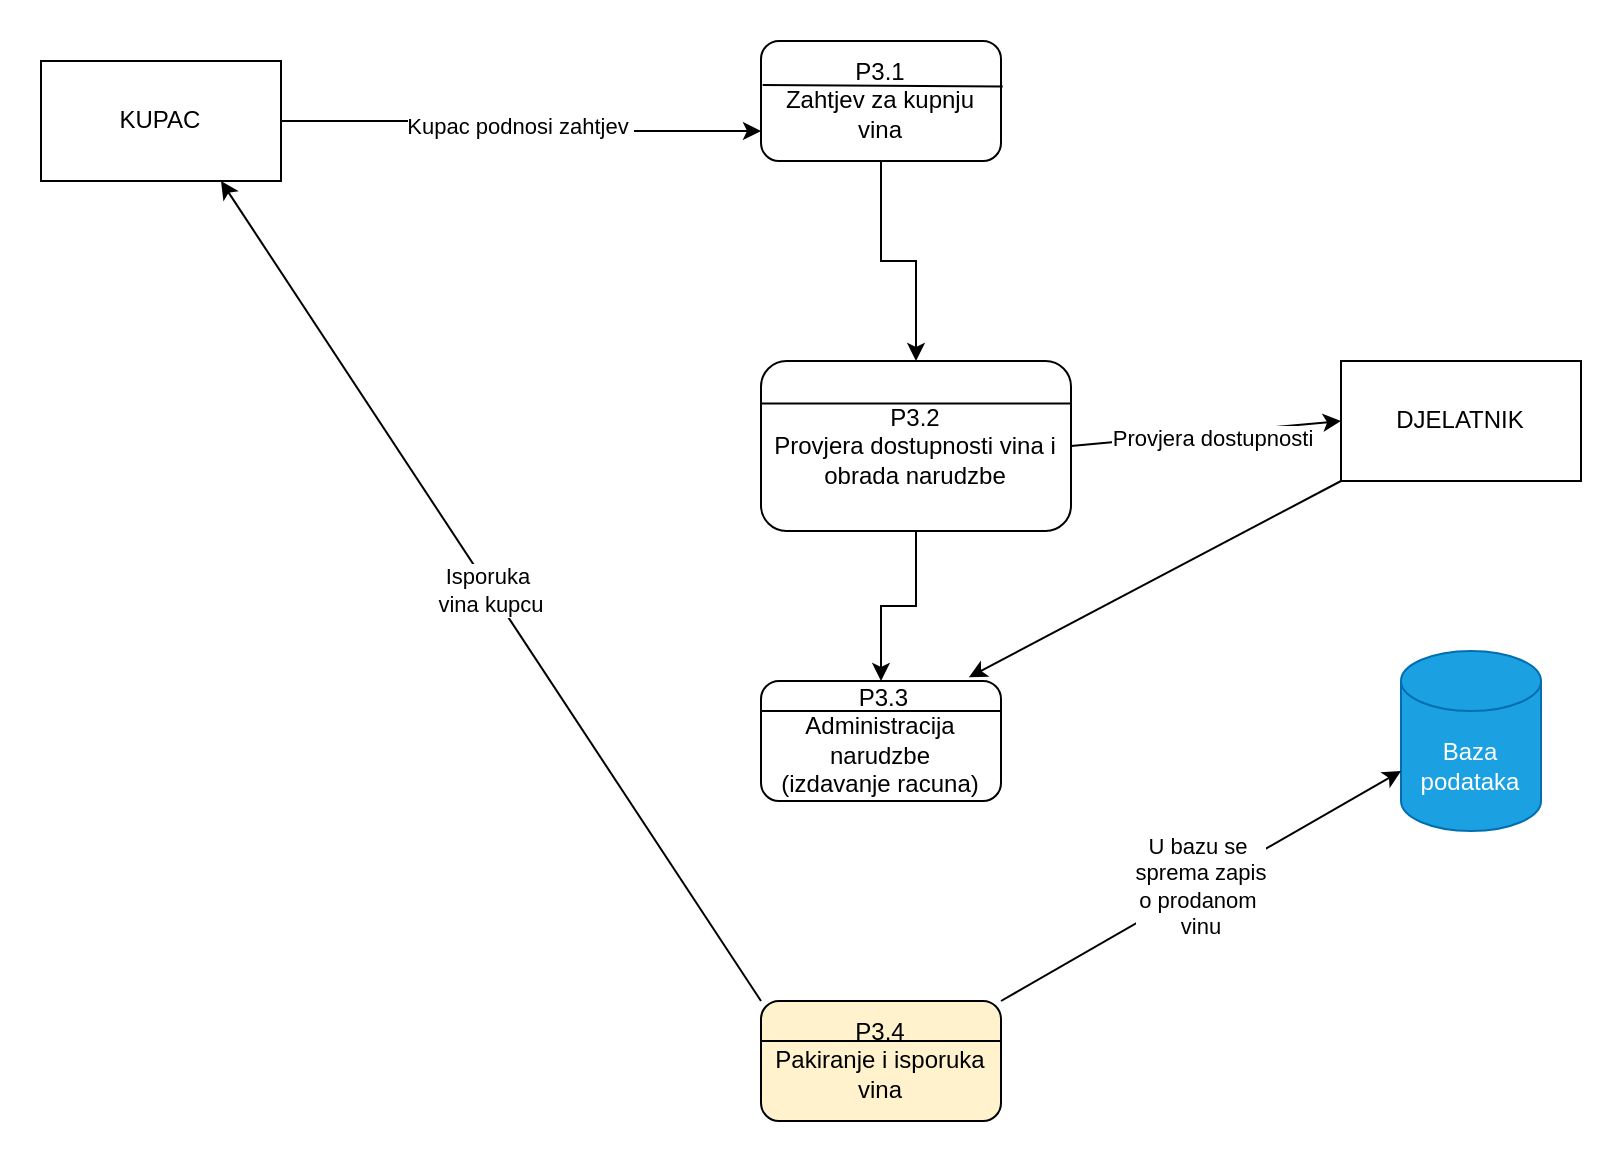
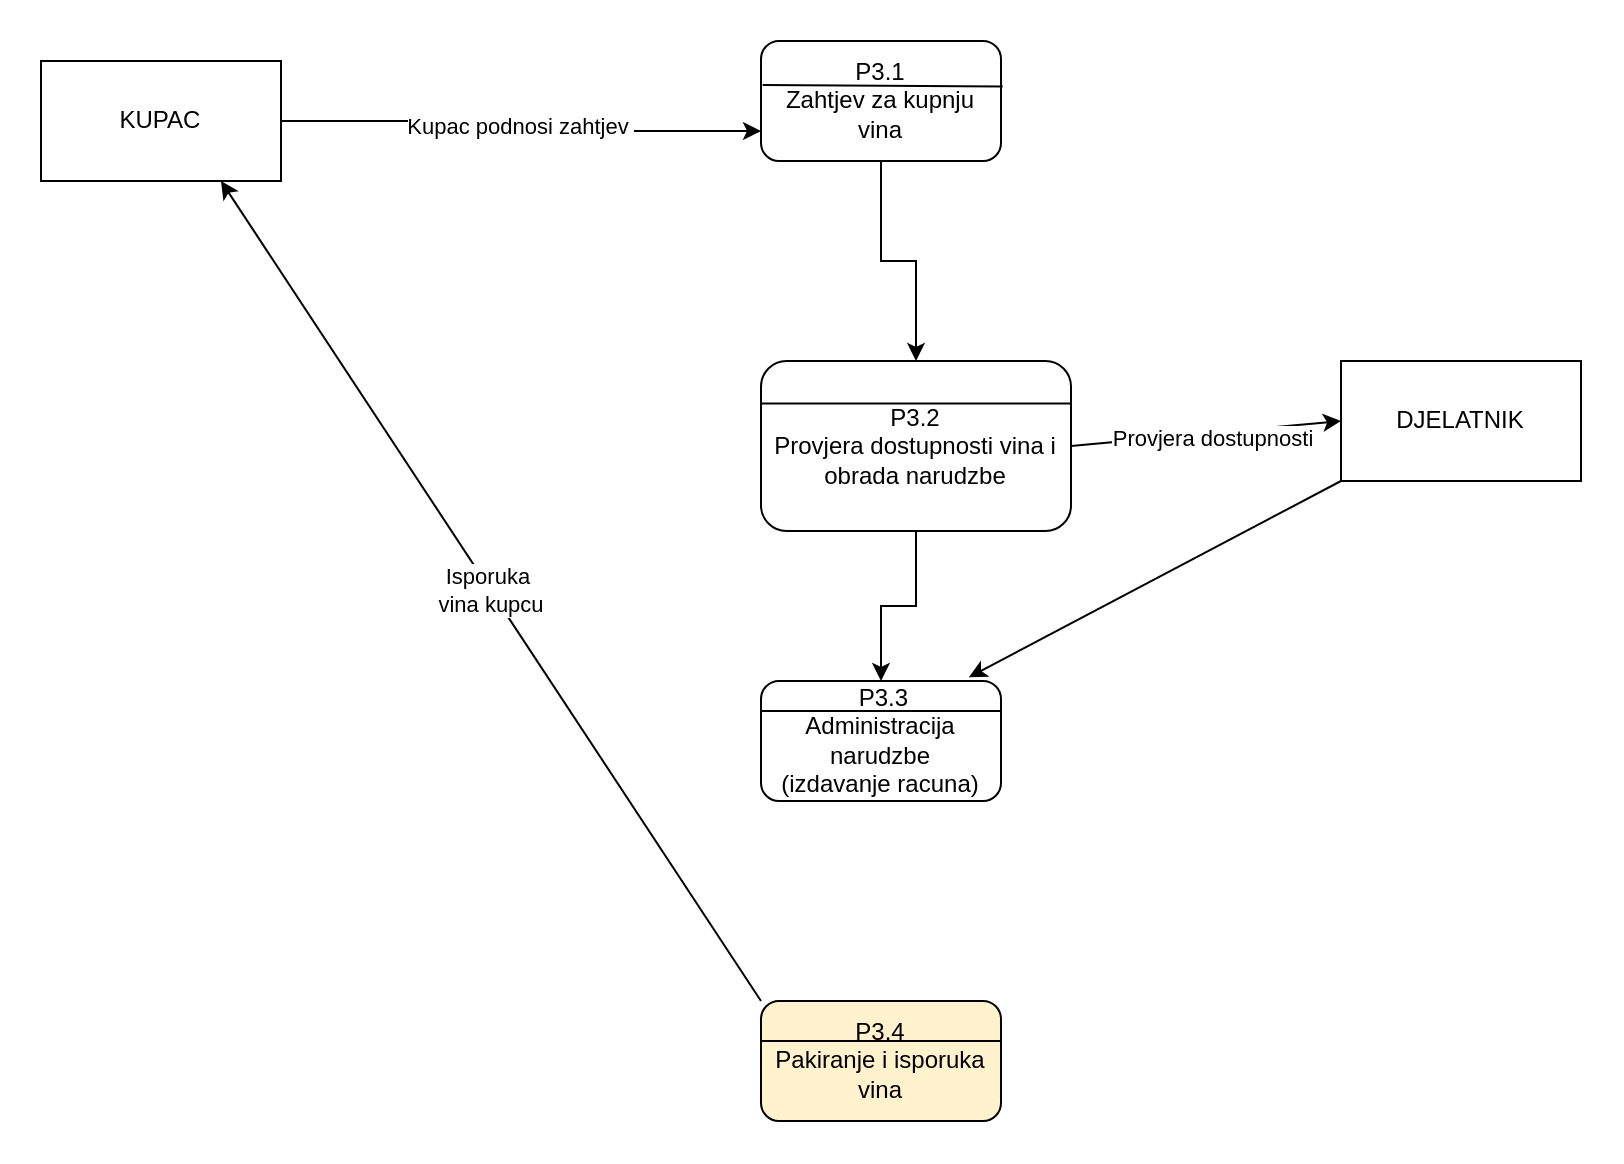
node "Baza podataka": removed
edge "P3.4 Pakiranje i isporuka vina" -> "Baza podataka": removed, label "U bazu se sprema zapis o prodanom vinu"
